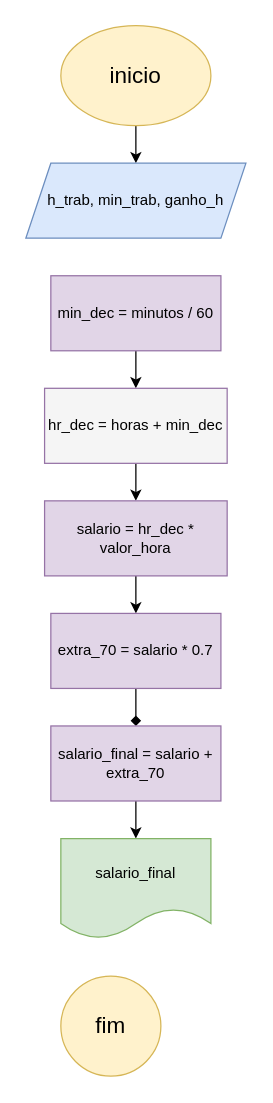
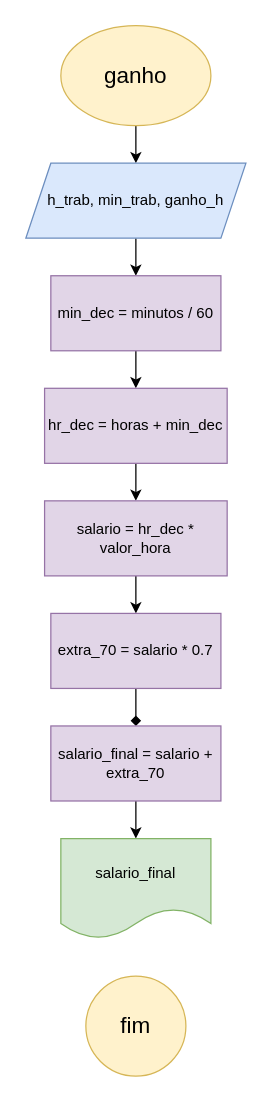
node "inicio": label "inicio" -> "ganho"
edge "h_trab, min_trab, ganho_h" -> "min_dec = minutos / 60": added
node "hr_dec = horas + min_dec": fillcolor #f5f5f5 -> #e1d5e7
node "fim": moved (111, 1026) -> (136, 1026)
